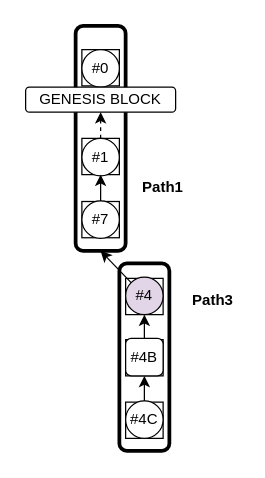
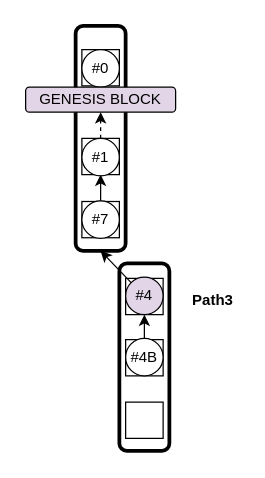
node "GENESIS BLOCK": fillcolor #ffffff -> #e1d5e7
node "Path1": removed
node "#4B": shape rounded rectangle -> ellipse
edge "#4C" -> "#4B": removed
node "#4C": removed
